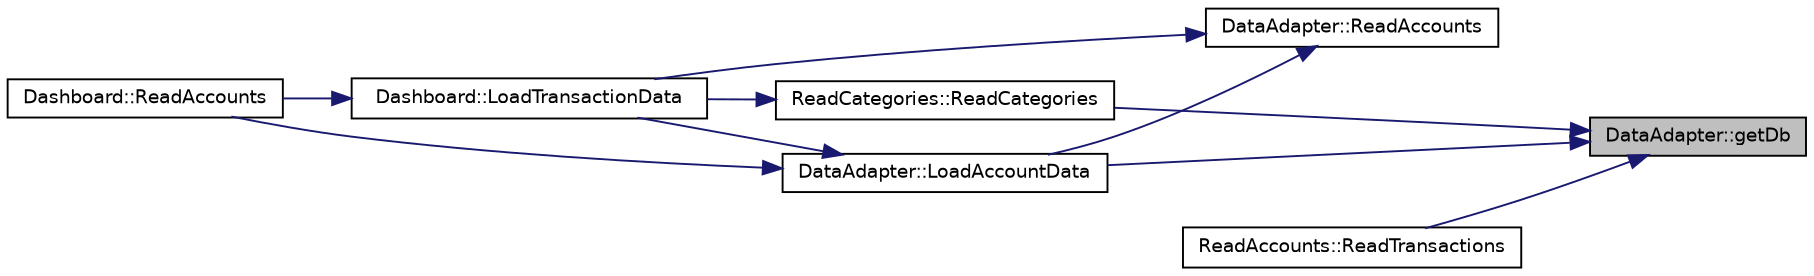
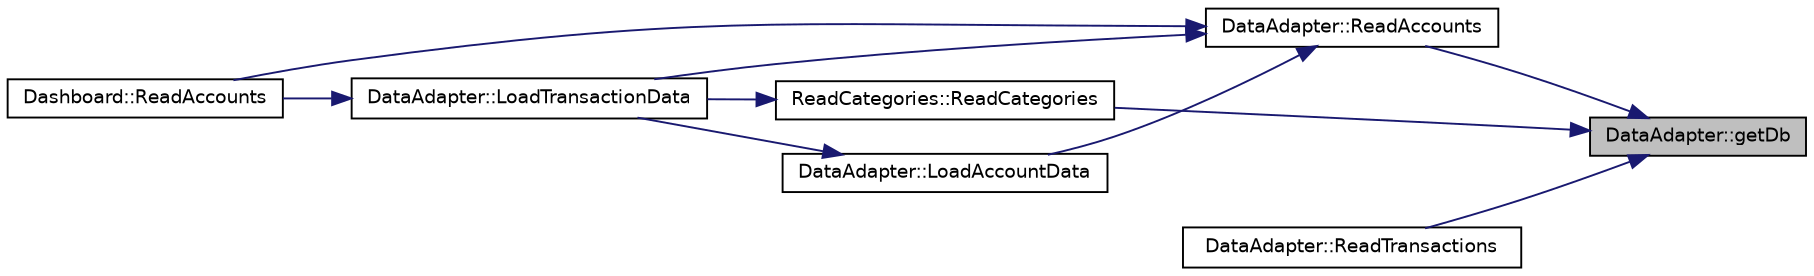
node "Dashboard::LoadTransactionData": label "Dashboard::LoadTransactionData" -> "DataAdapter::LoadTransactionData"
edge "Dashboard::ReadAccounts" -> "DataAdapter::LoadAccountData": now "Dashboard::ReadAccounts" -> "DataAdapter::ReadAccounts"
edge "DataAdapter::LoadAccountData" -> "DataAdapter::getDb": now "DataAdapter::ReadAccounts" -> "DataAdapter::getDb"
node "ReadAccounts::ReadTransactions": label "ReadAccounts::ReadTransactions" -> "DataAdapter::ReadTransactions"
